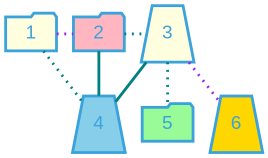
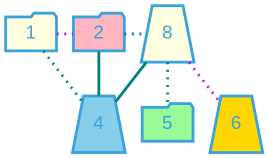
node "3": label "3" -> "8"
